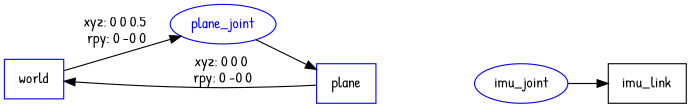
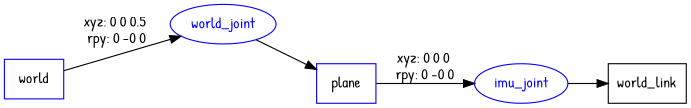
node "plane_joint": label "plane_joint" -> "world_joint"
node "imu_joint": fontcolor black -> blue
node "imu_link": label "imu_link" -> "world_link"
edge "plane" -> "world": now "plane" -> "imu_joint"
